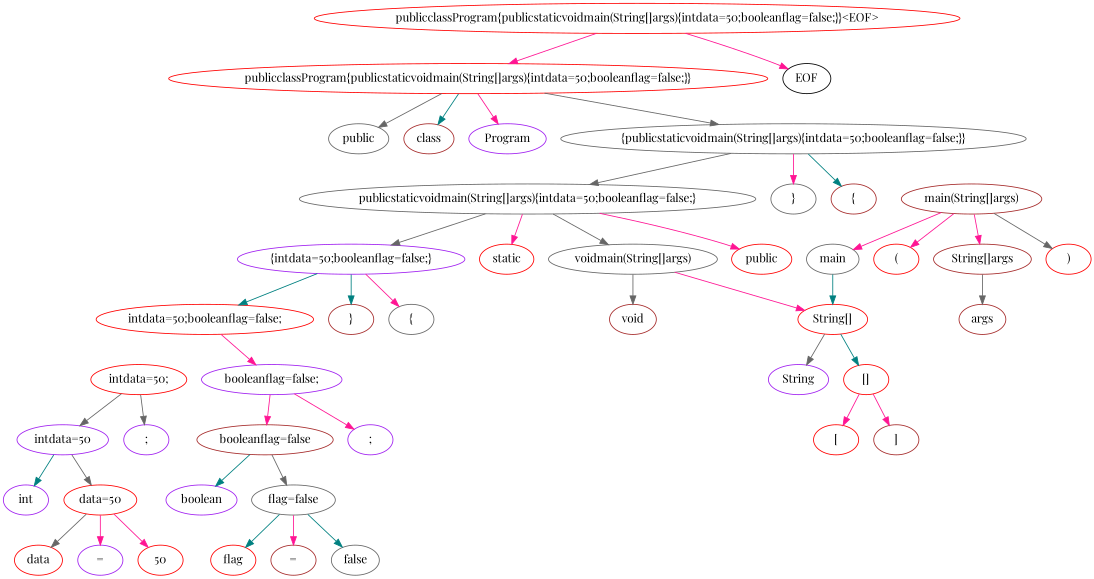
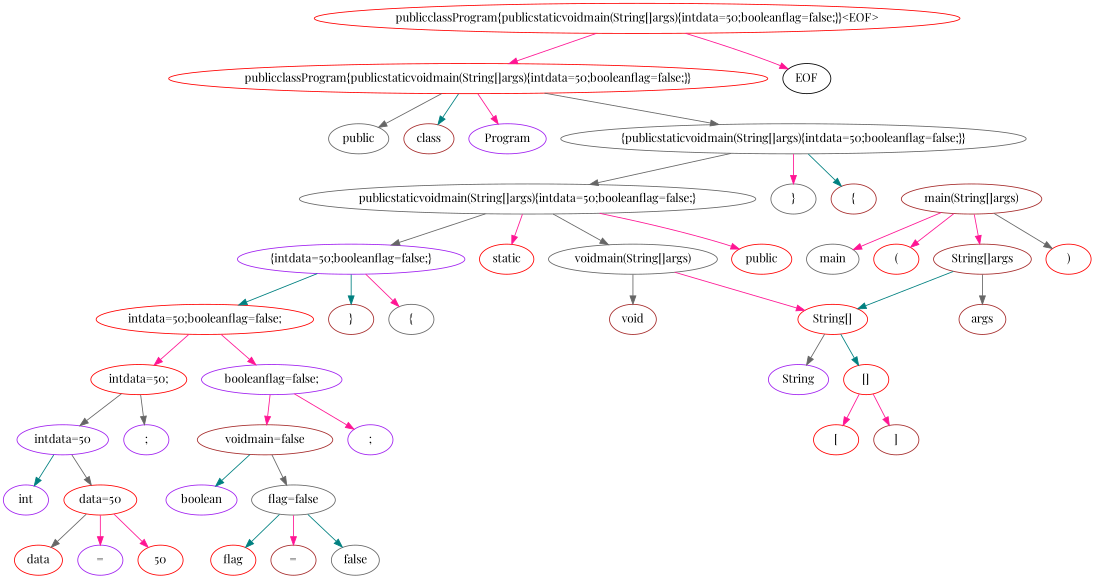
edge "main" -> "String[]": now "String[]args" -> "String[]"
edge "intdata=50;booleanflag=false;" -> "intdata=50;": added
node "booleanflag=false": label "booleanflag=false" -> "voidmain=false"
